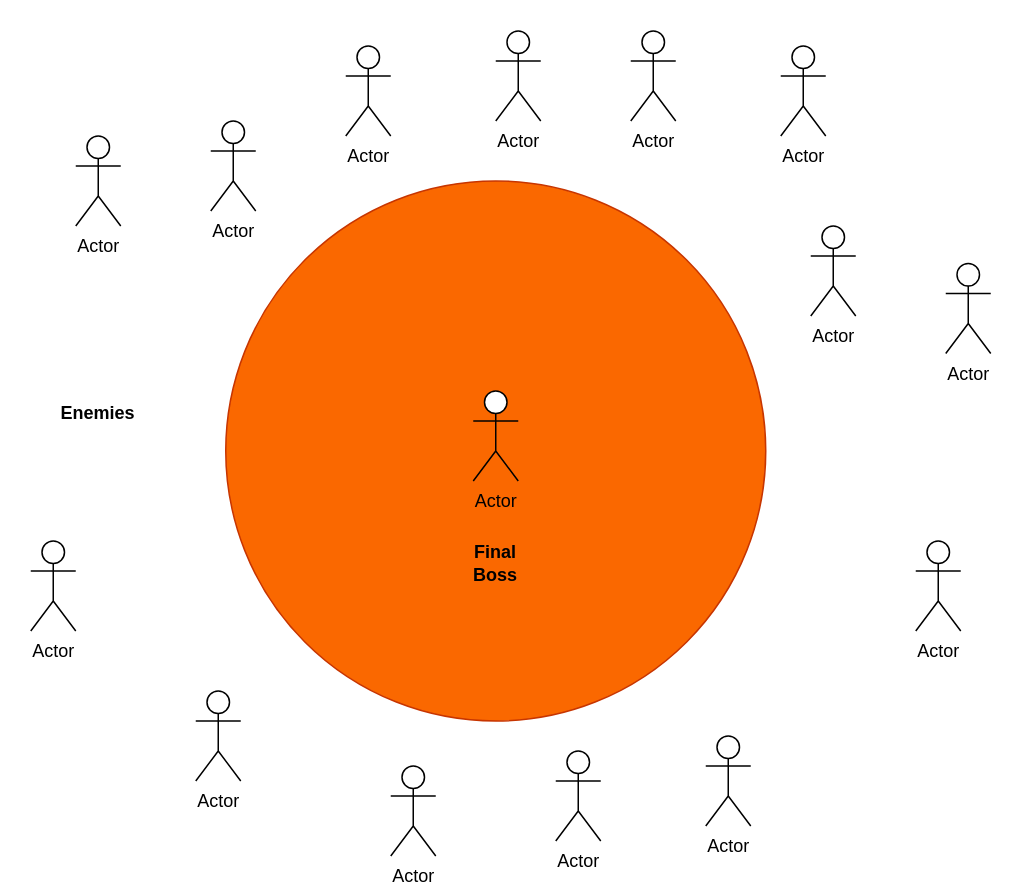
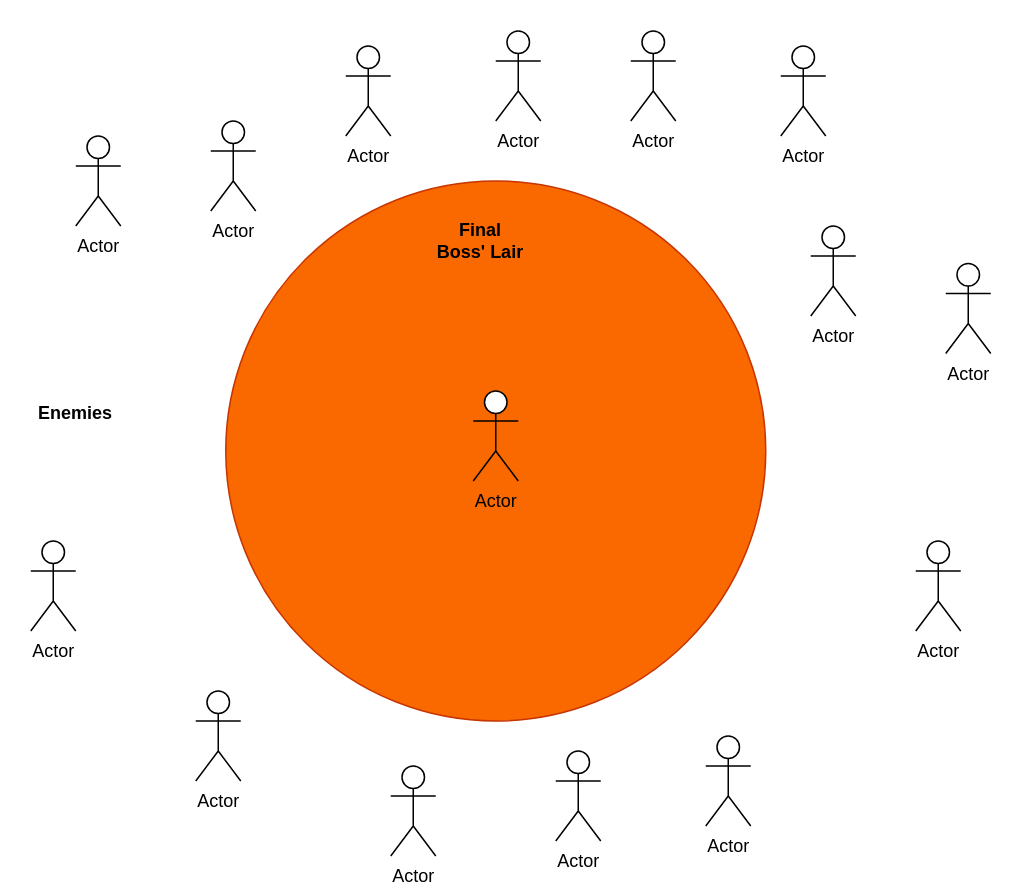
node "Final Boss' Lair": added
node "Enemies": moved (98, 413) -> (76, 413)
node "Final Boss": removed
